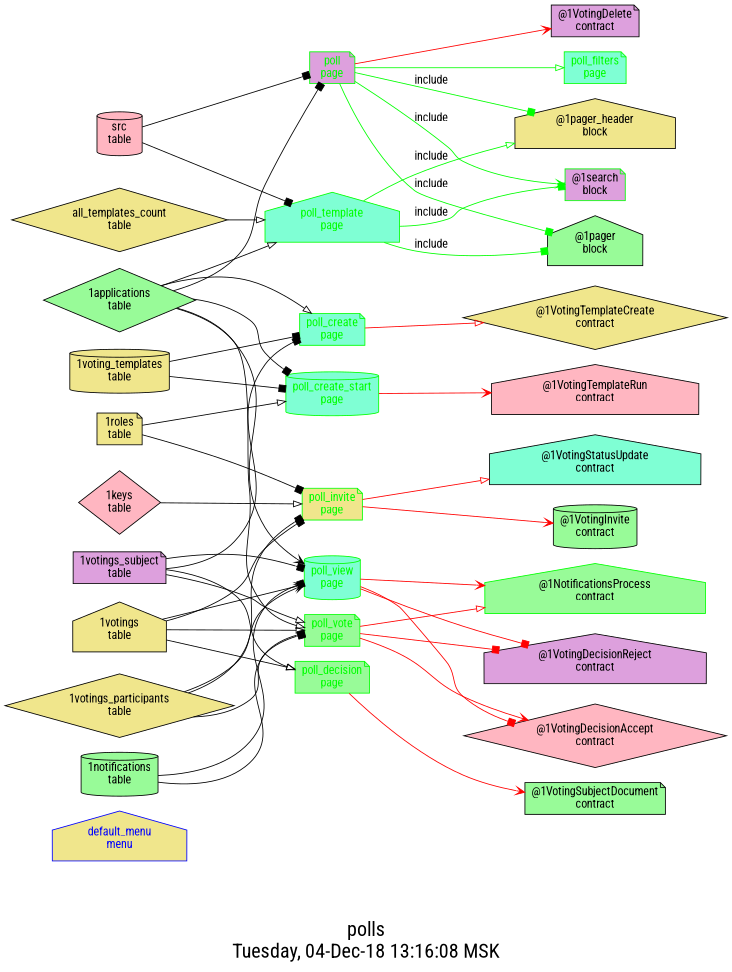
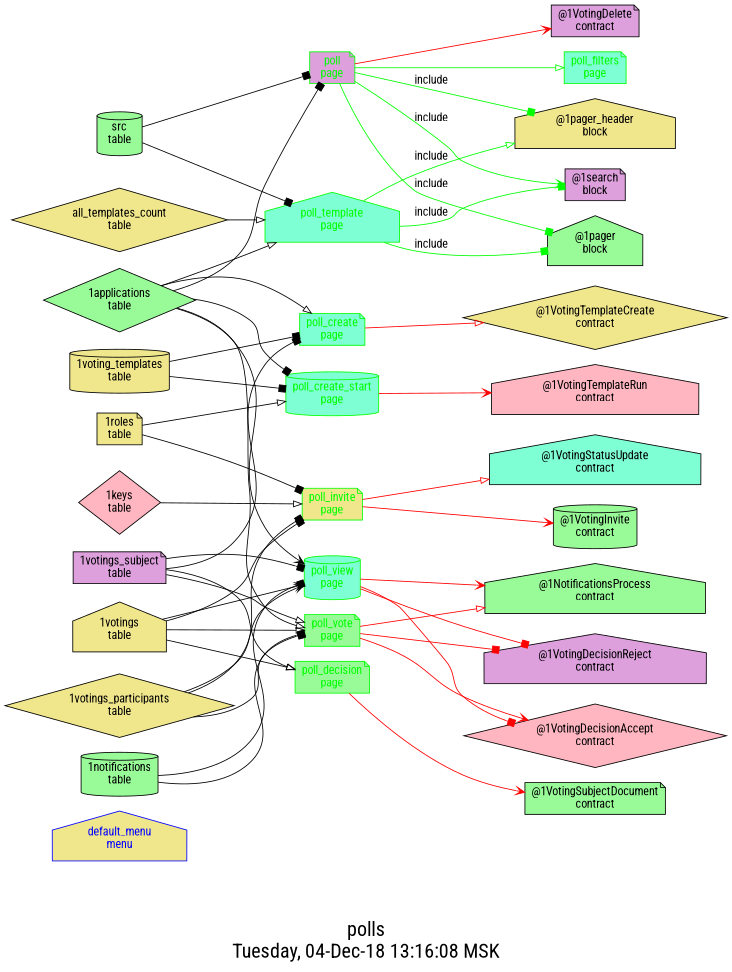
node "src table": fillcolor lightpink -> palegreen
node "@1search block": color green -> black
node "@1NotificationsProcess contract": color green -> black
